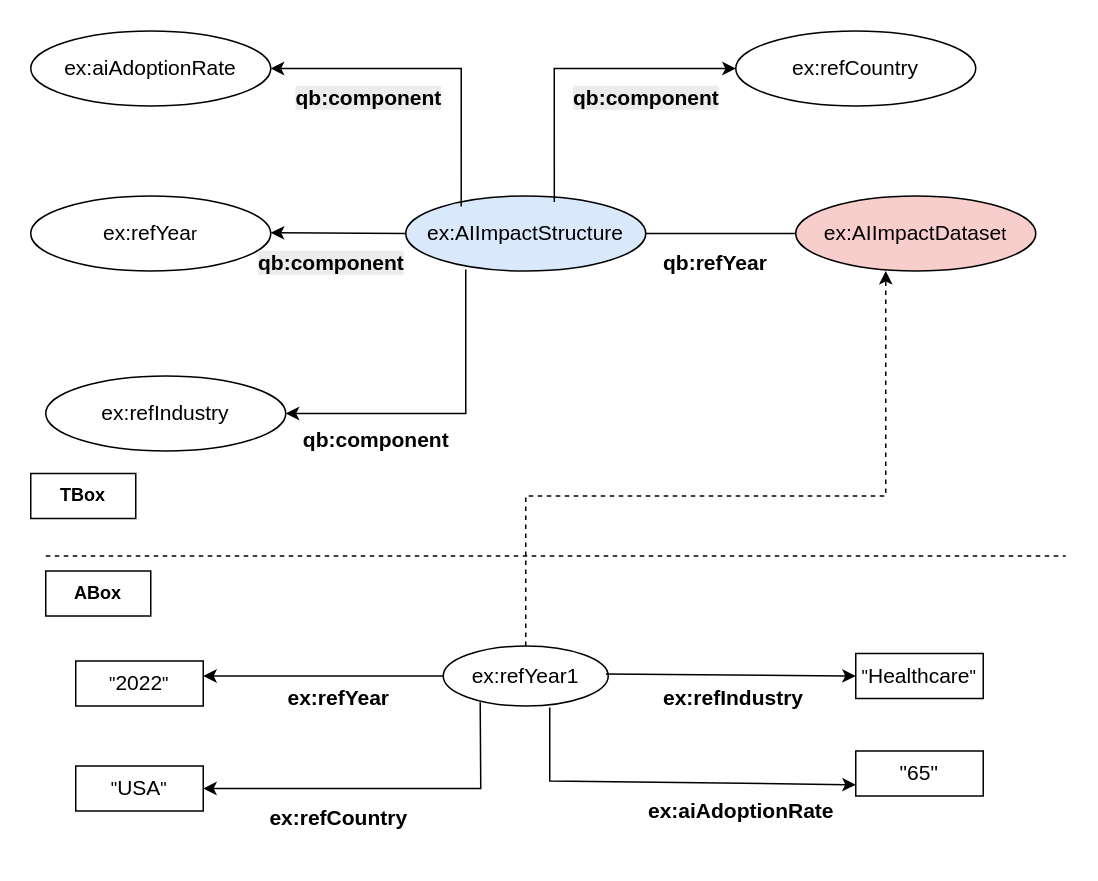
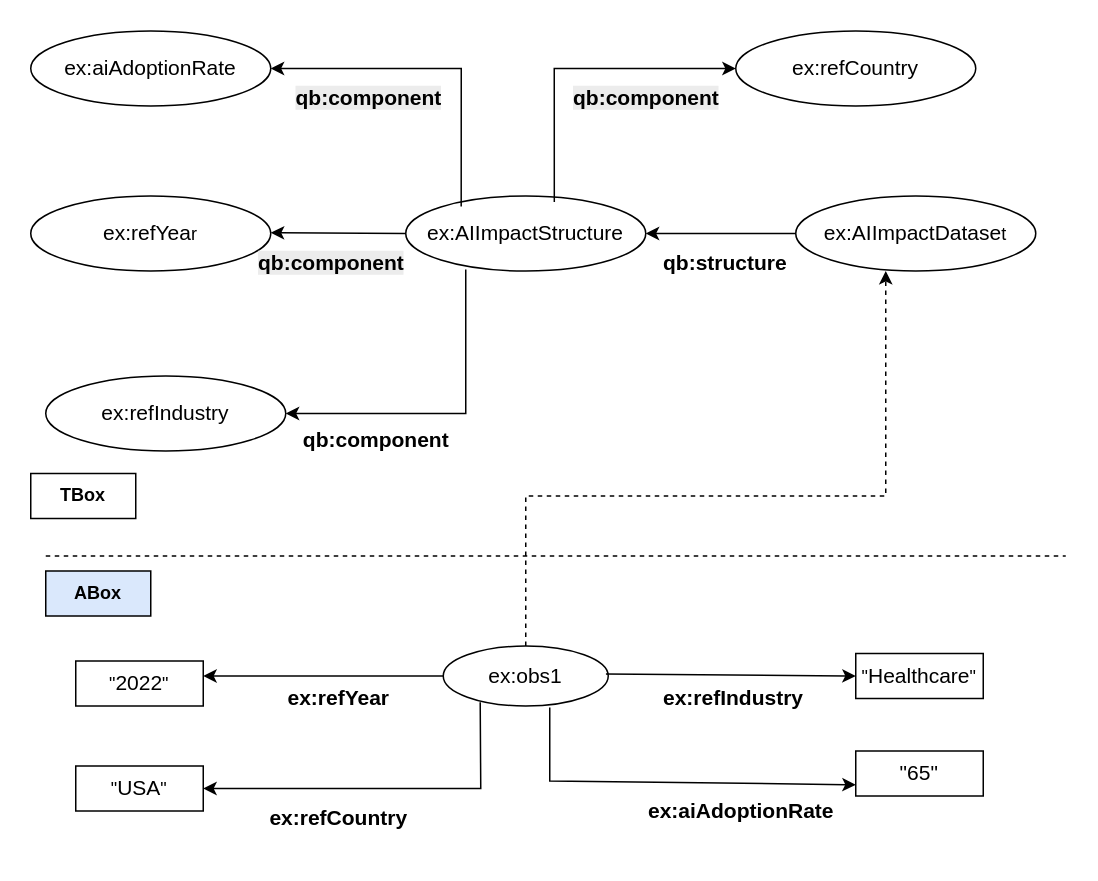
node "ex:AIImpactStructure": fillcolor #dae8fc -> #ffffff
edge "ex:AIImpactStructure" -- "ex:AIImpactDataset": arrowhead none -> classic
node "ex:AIImpactDataset": fillcolor #f8cecc -> #ffffff
node "qb:refYear": label "qb:refYear" -> "qb:structure"
node "ABox": fillcolor #ffffff -> #dae8fc
node "ex:refYear1": label "ex:refYear1" -> "ex:obs1"
